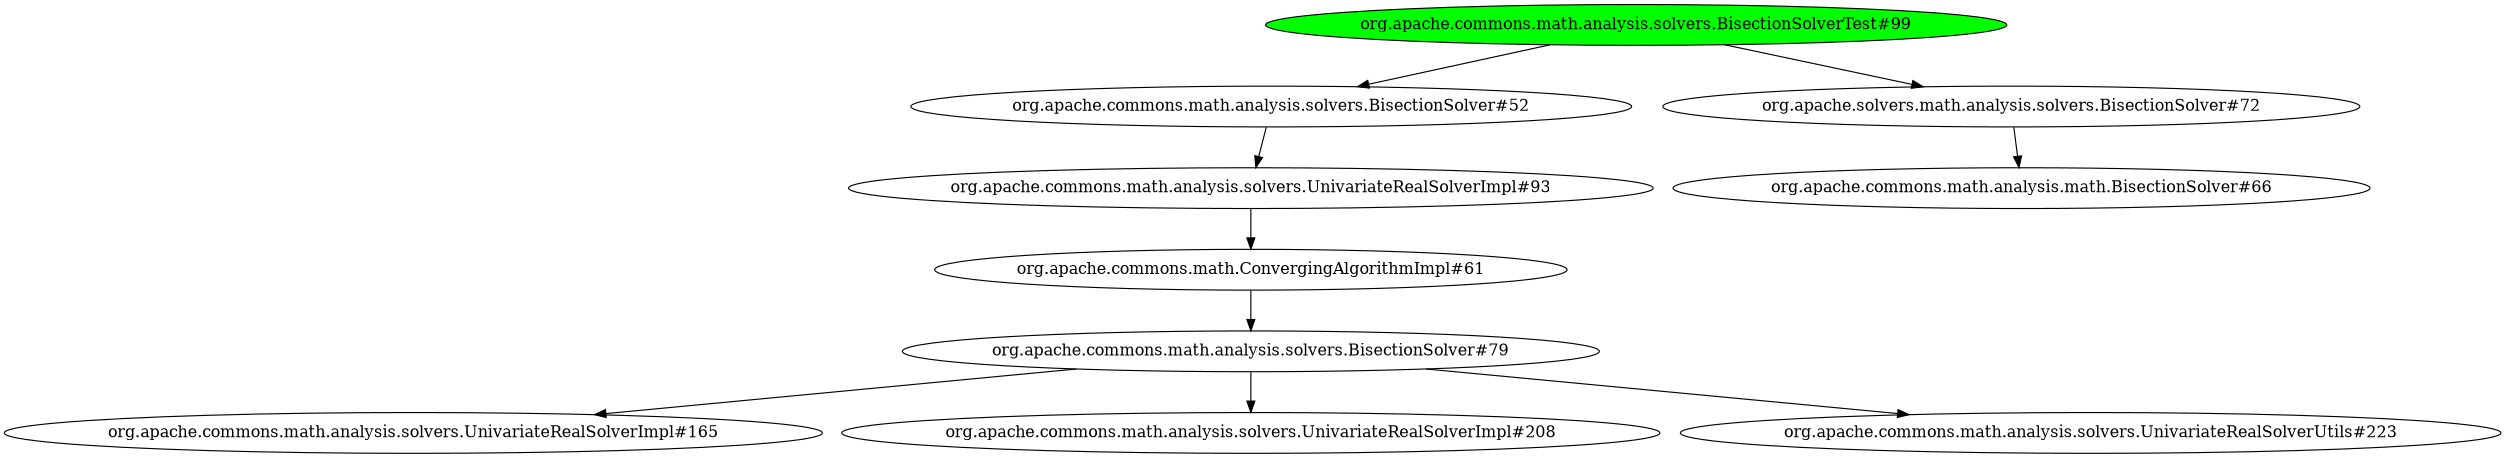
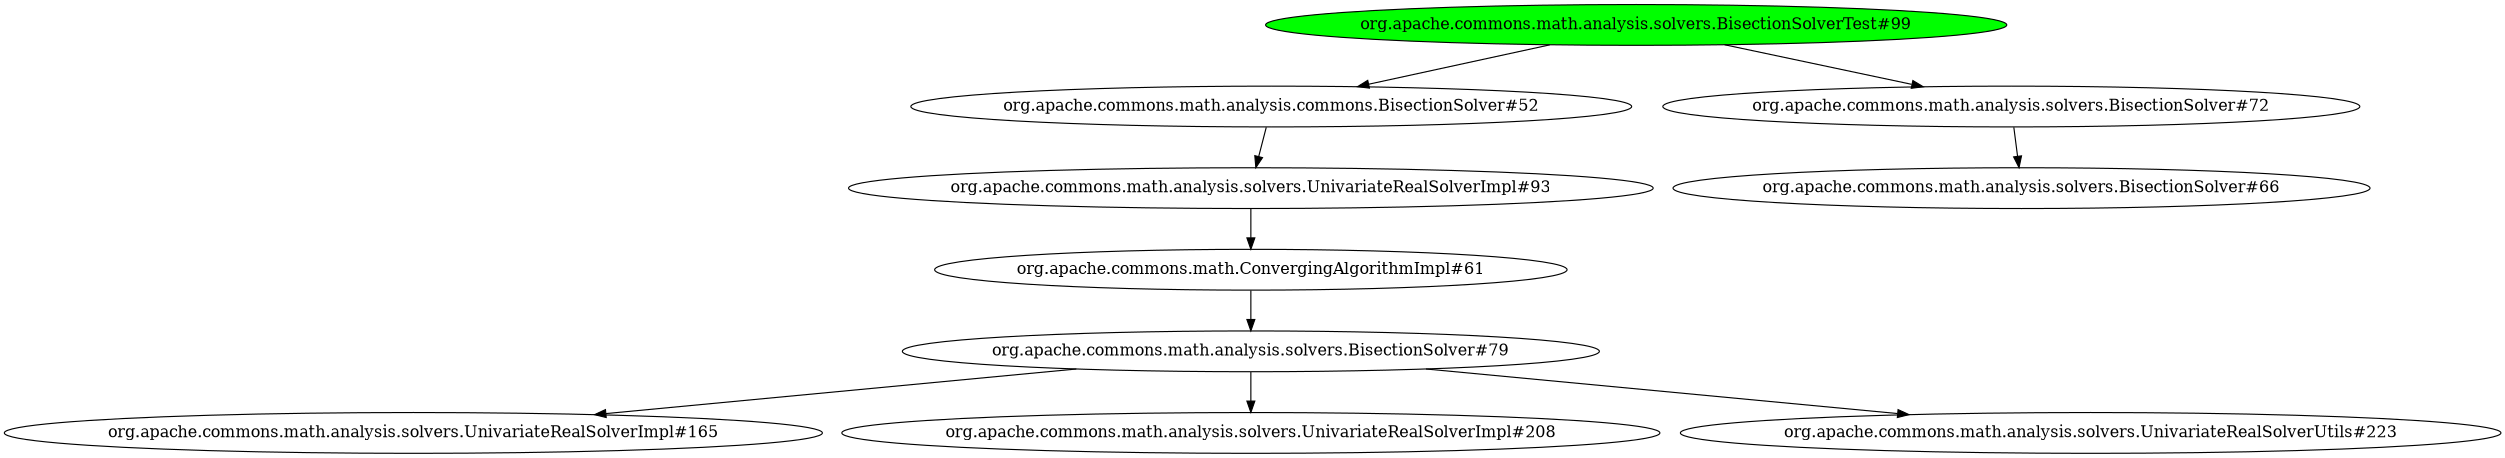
node "org.apache.commons.math.analysis.solvers.BisectionSolver#52": label "org.apache.commons.math.analysis.solvers.BisectionSolver#52" -> "org.apache.commons.math.analysis.commons.BisectionSolver#52"
node "org.apache.solvers.math.analysis.solvers.BisectionSolver#72": label "org.apache.solvers.math.analysis.solvers.BisectionSolver#72" -> "org.apache.commons.math.analysis.solvers.BisectionSolver#72"
node "org.apache.commons.math.analysis.math.BisectionSolver#66": label "org.apache.commons.math.analysis.math.BisectionSolver#66" -> "org.apache.commons.math.analysis.solvers.BisectionSolver#66"
